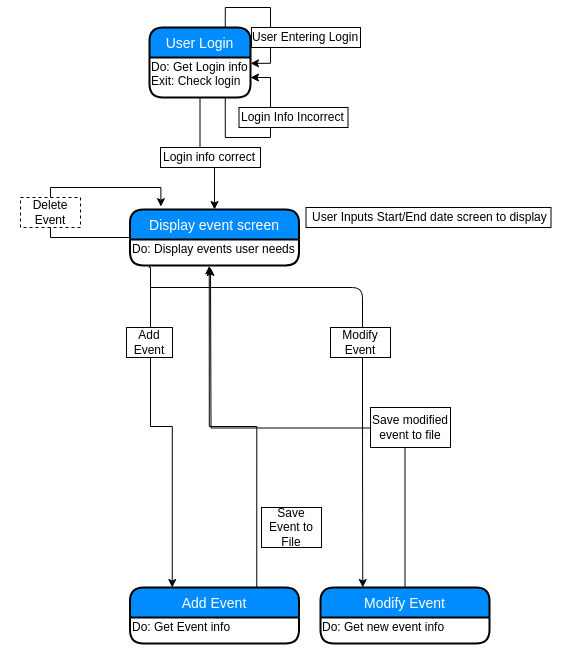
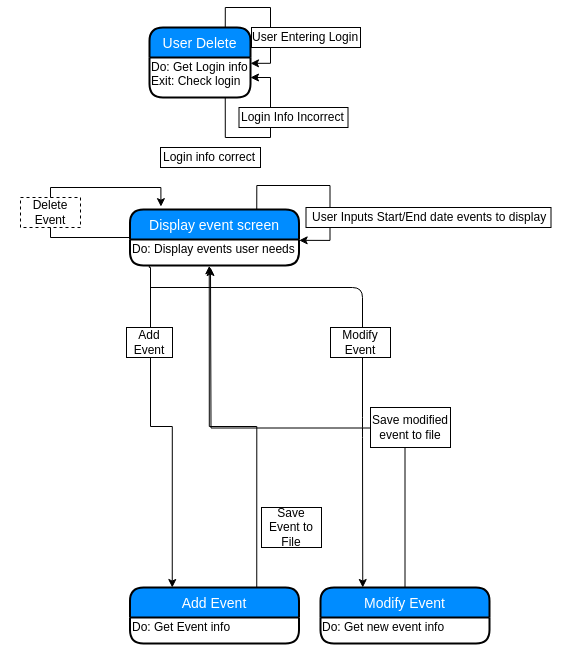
node "User Login": label "User Login" -> "User Delete"
edge "Do: Get Login info Exit: Check login" -> "Display event screen": removed
edge "Display event screen" -> "Do: Display events user needs": added
node "User Inputs Start/End date screen to display": label "User Inputs Start/End date screen to display" -> "User Inputs Start/End date events to display"
